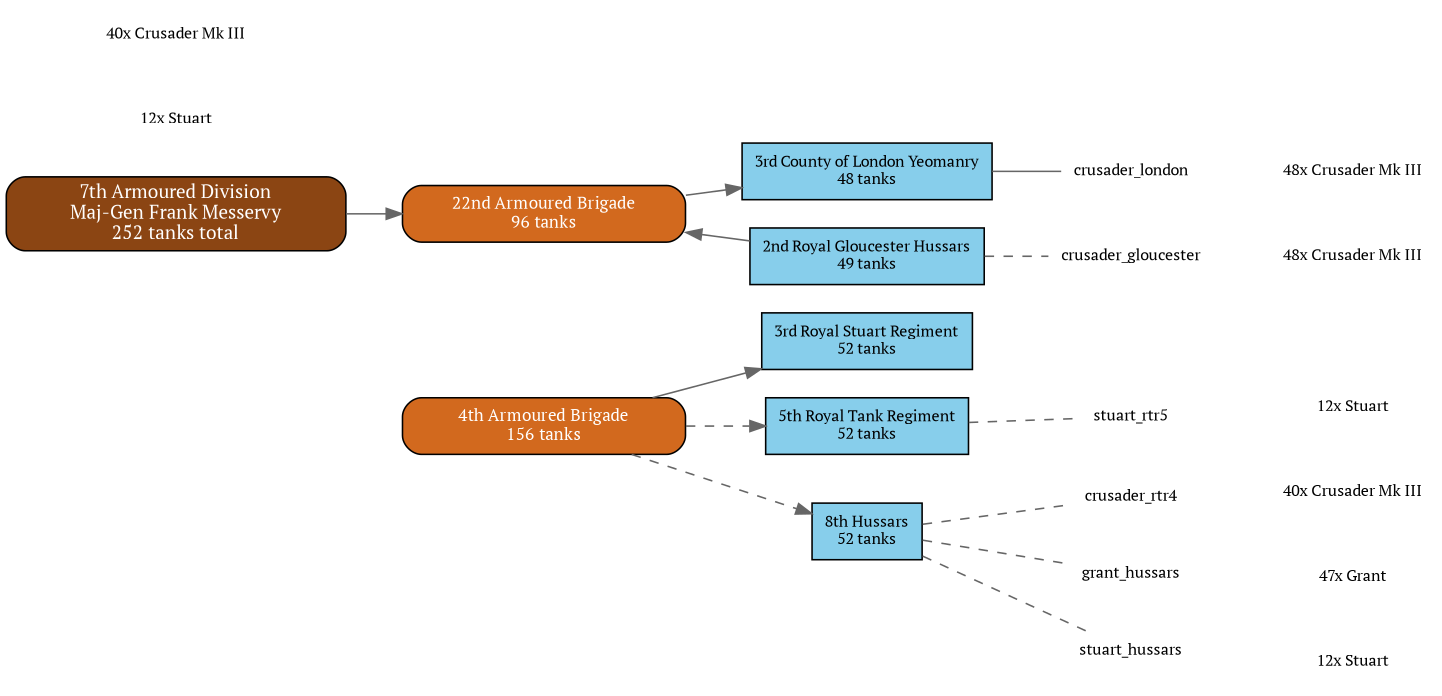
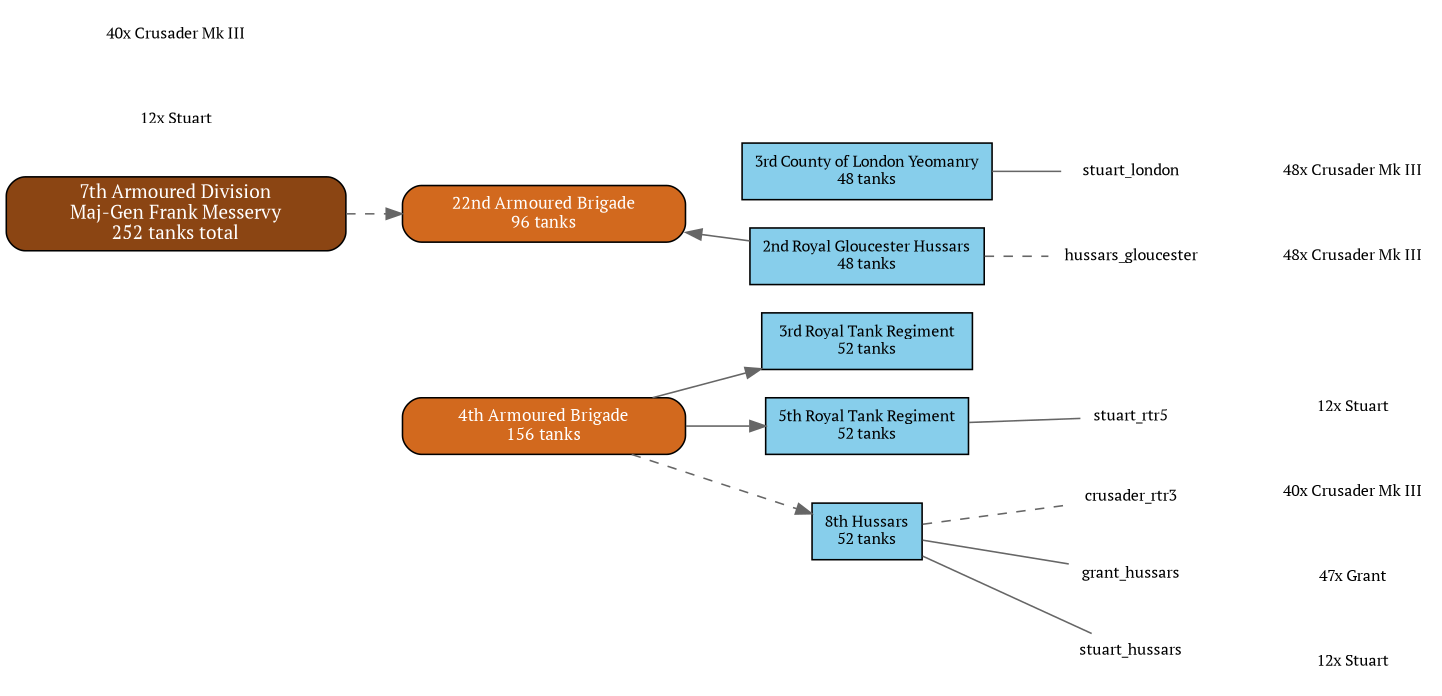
node "crusader_london": label "crusader_london" -> "stuart_london"
edge "22nd Armoured Brigade 96 tanks" -> "3rd County of London Yeomanry 48 tanks": removed
edge "7th Armoured Division Maj-Gen Frank Messervy 252 tanks total" -> "22nd Armoured Brigade 96 tanks": style solid -> dashed
node "2nd Royal Gloucester Hussars 49 tanks": label "2nd Royal Gloucester Hussars 49 tanks" -> "2nd Royal Gloucester Hussars 48 tanks"
node "crusader_gloucester": label "crusader_gloucester" -> "hussars_gloucester"
node "3rd Royal Stuart Regiment 52 tanks": label "3rd Royal Stuart Regiment 52 tanks" -> "3rd Royal Tank Regiment 52 tanks"
edge "stuart_rtr5" -- "5th Royal Tank Regiment 52 tanks": style dashed -> solid
edge "4th Armoured Brigade 156 tanks" -> "5th Royal Tank Regiment 52 tanks": style dashed -> solid
node "crusader_rtr4": label "crusader_rtr4" -> "crusader_rtr3"
edge "8th Hussars 52 tanks" -- "grant_hussars": style dashed -> solid
edge "8th Hussars 52 tanks" -- "stuart_hussars": style dashed -> solid
